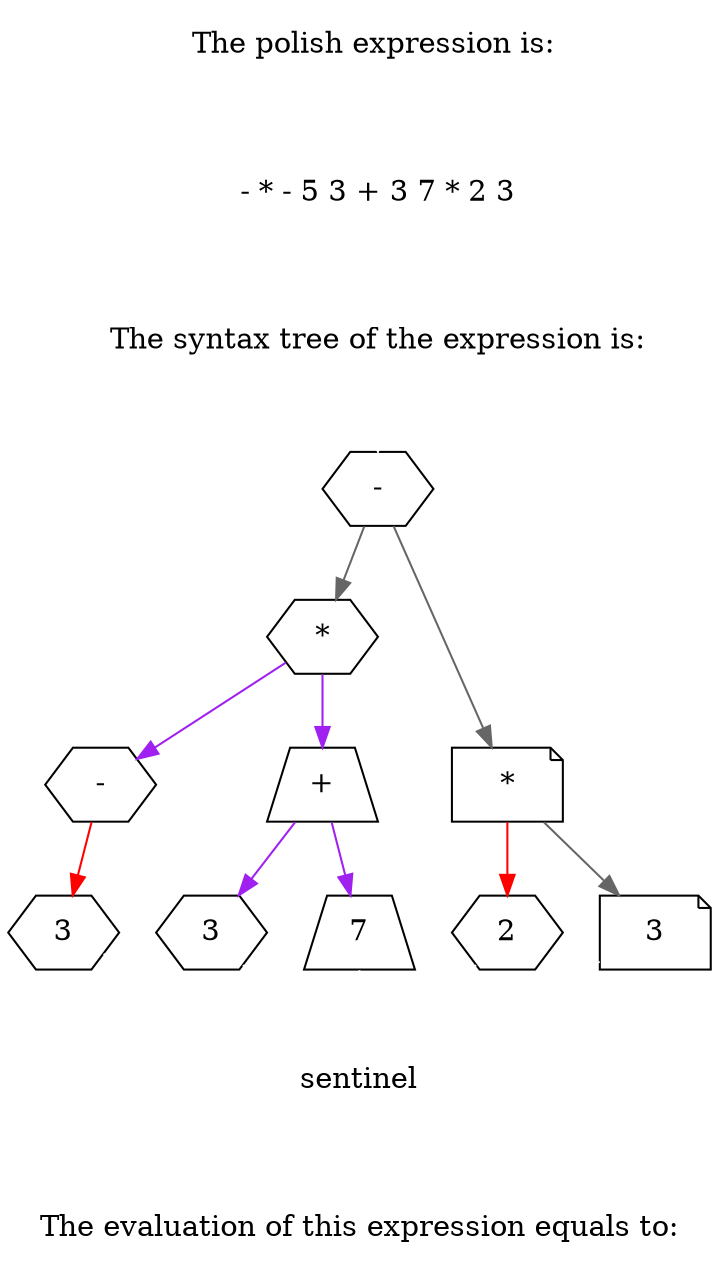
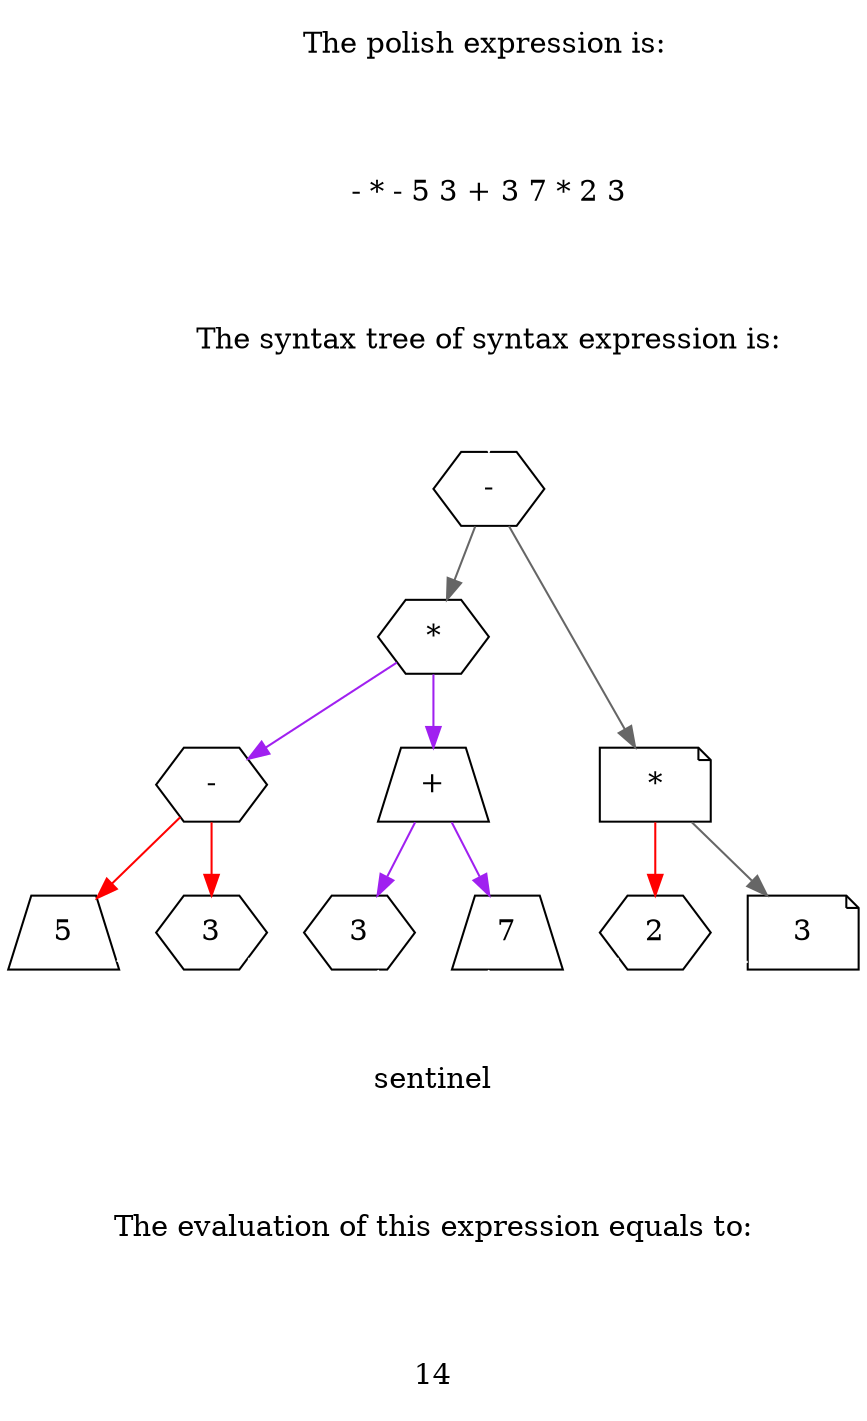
node "The syntax tree of the expression is:": label "The syntax tree of the expression is:" -> "The syntax tree of syntax expression is:"
node "5": added
node "14": added
